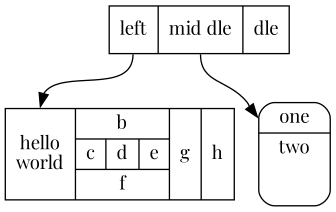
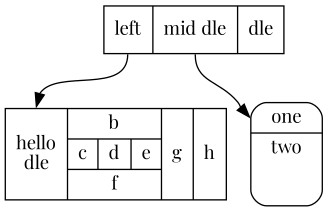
node "hello": text "world" -> "dle"
